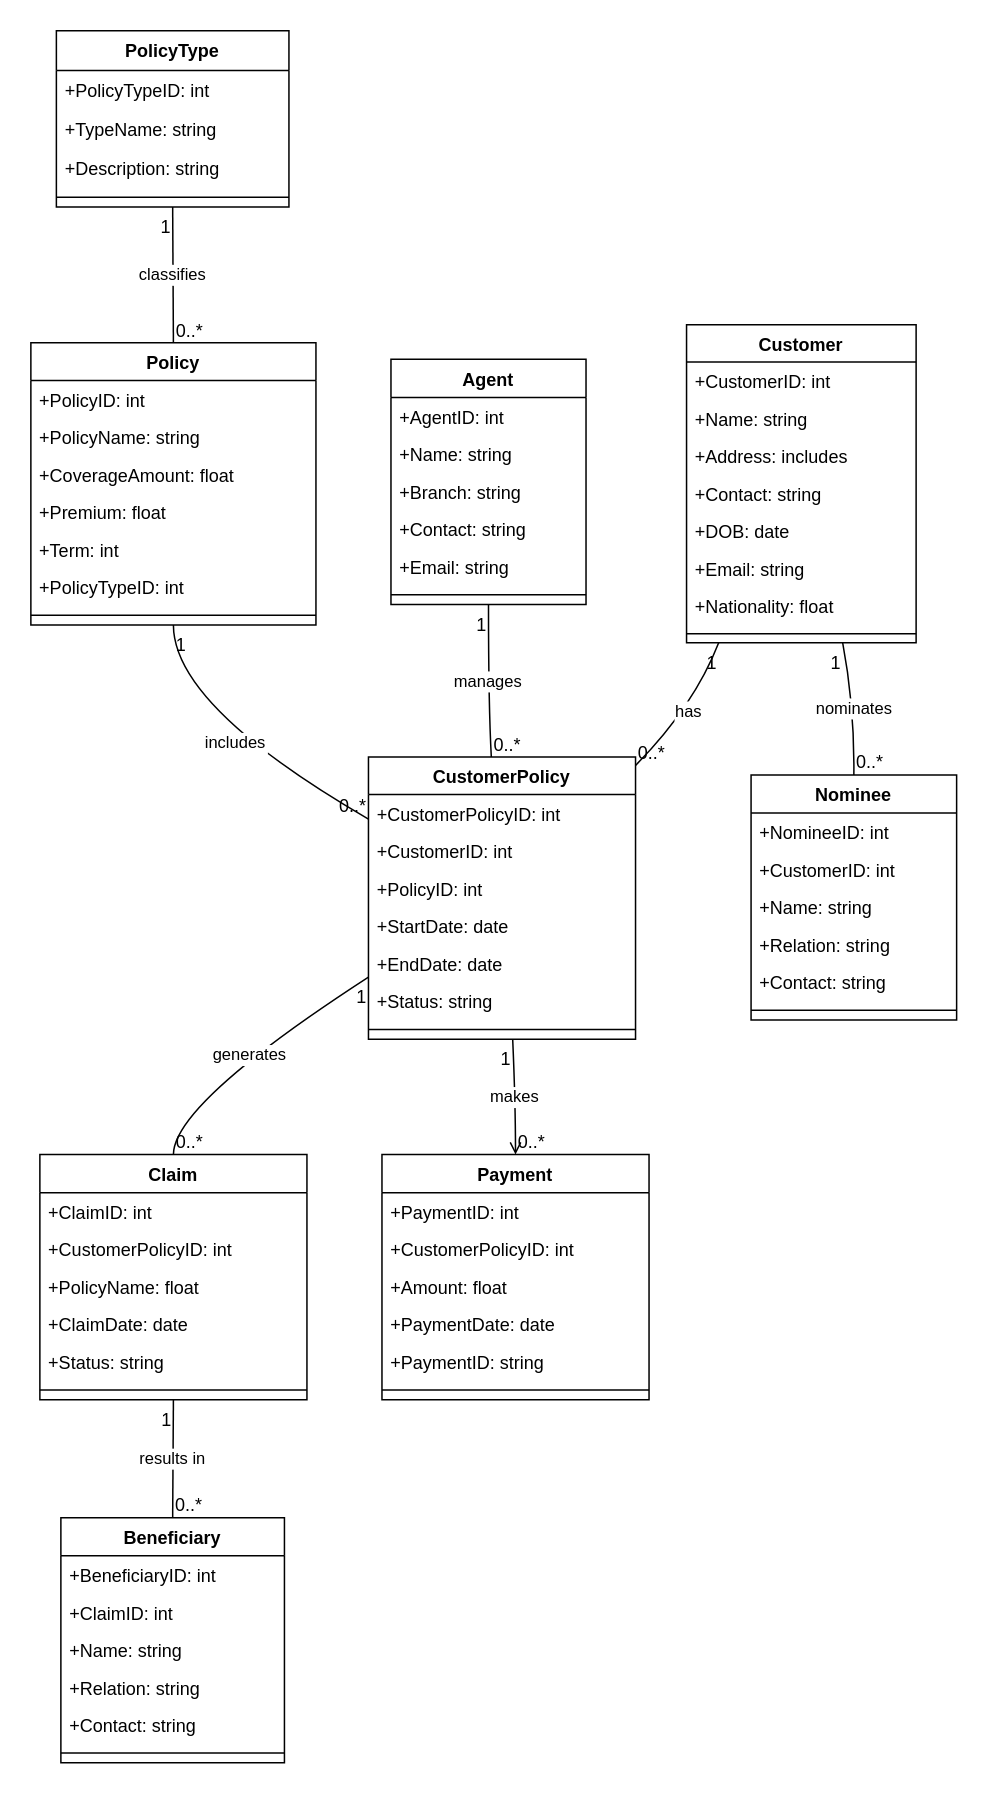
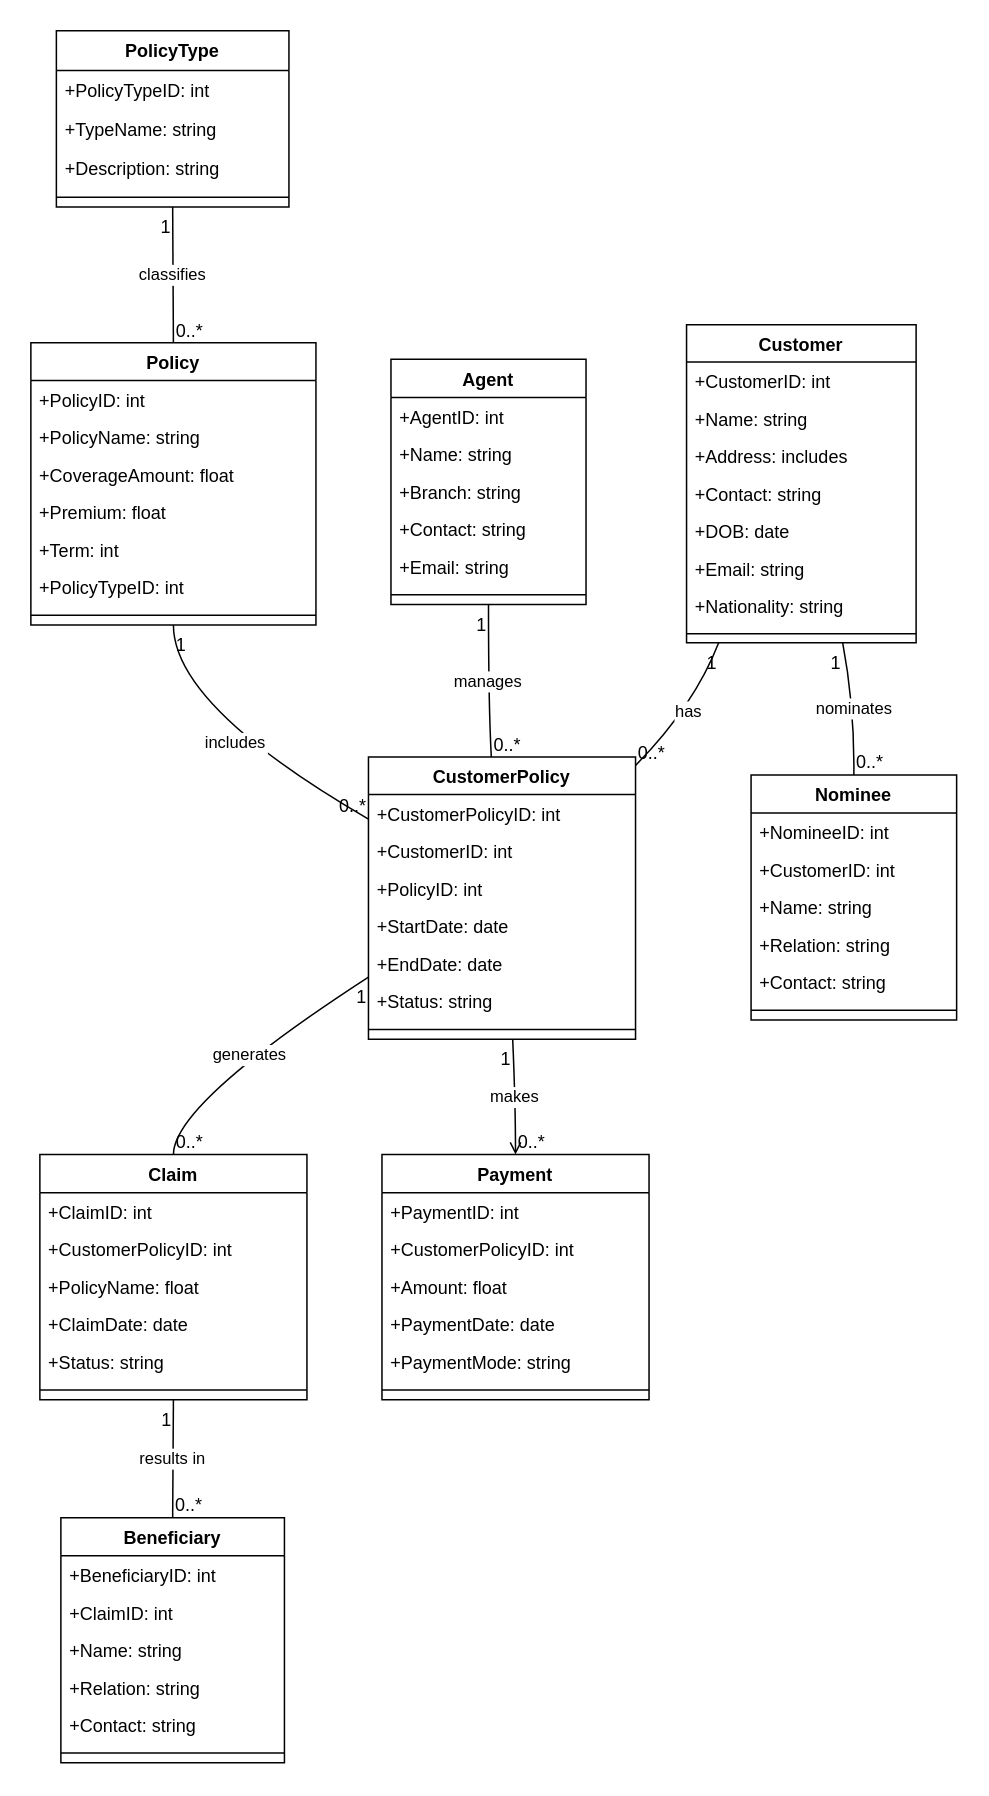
node "+Nationality: float": label "+Nationality: float" -> "+Nationality: string"
node "+PaymentID: string": label "+PaymentID: string" -> "+PaymentMode: string"
